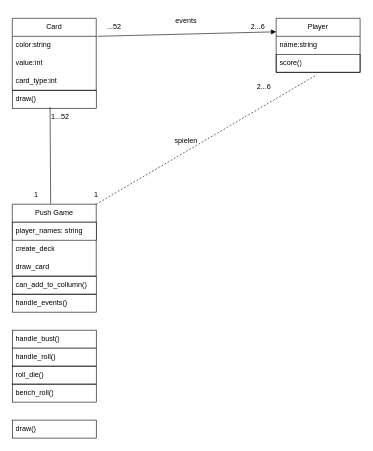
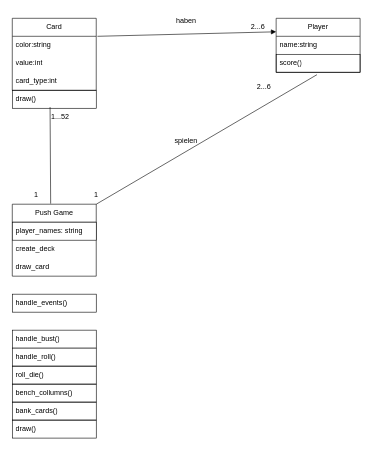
node "events": label "events" -> "haben"
node "...52": removed
edge "score()" -- "Push Game": style dashed -> solid
node "can_add_to_collumn()": removed
node "bench_roll()": label "bench_roll()" -> "bench_collumns()"
node "bank_cards()": added
